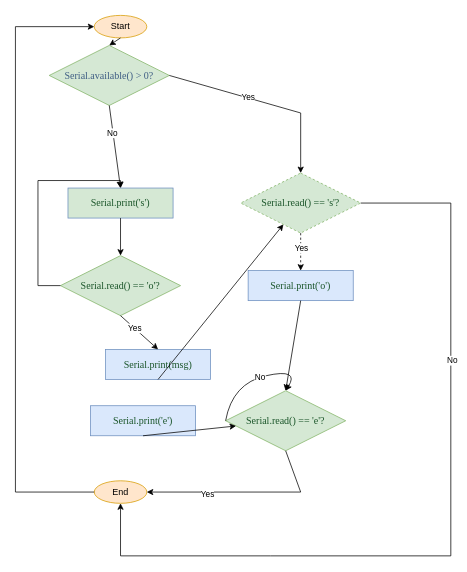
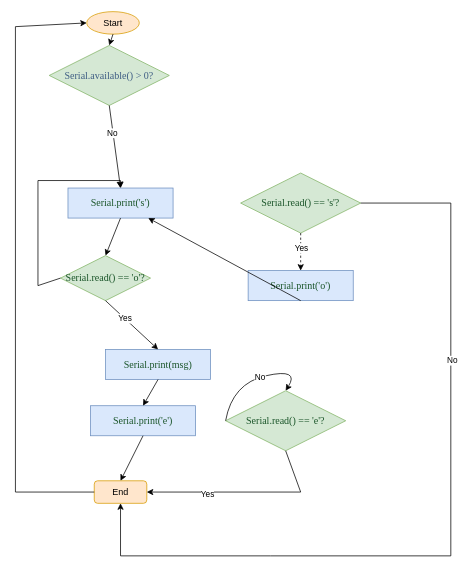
node "Start": moved (120, 27) -> (113, 23)
edge "Serial.available() > 0?" -> "Serial.read() == 's'?": removed, label "Yes"
node "Serial.print('s')": fillcolor #d5e8d4 -> #dae8fc
node "Serial.read() == 's'?": style dashed -> solid
node "Serial.read() == 'o'?": size 120x60 -> 90x45
edge "Serial.print(msg)" -> "Serial.read() == 's'?": now "Serial.print(msg)" -> "Serial.print('e')"
edge "Serial.print('o')" -> "Serial.read() == 'e'?": now "Serial.print('o')" -> "Serial.print('s')"
edge "Serial.print('e')" -> "Serial.read() == 'e'?": now "Serial.print('e')" -> "End"
node "End": shape ellipse -> rounded rectangle
